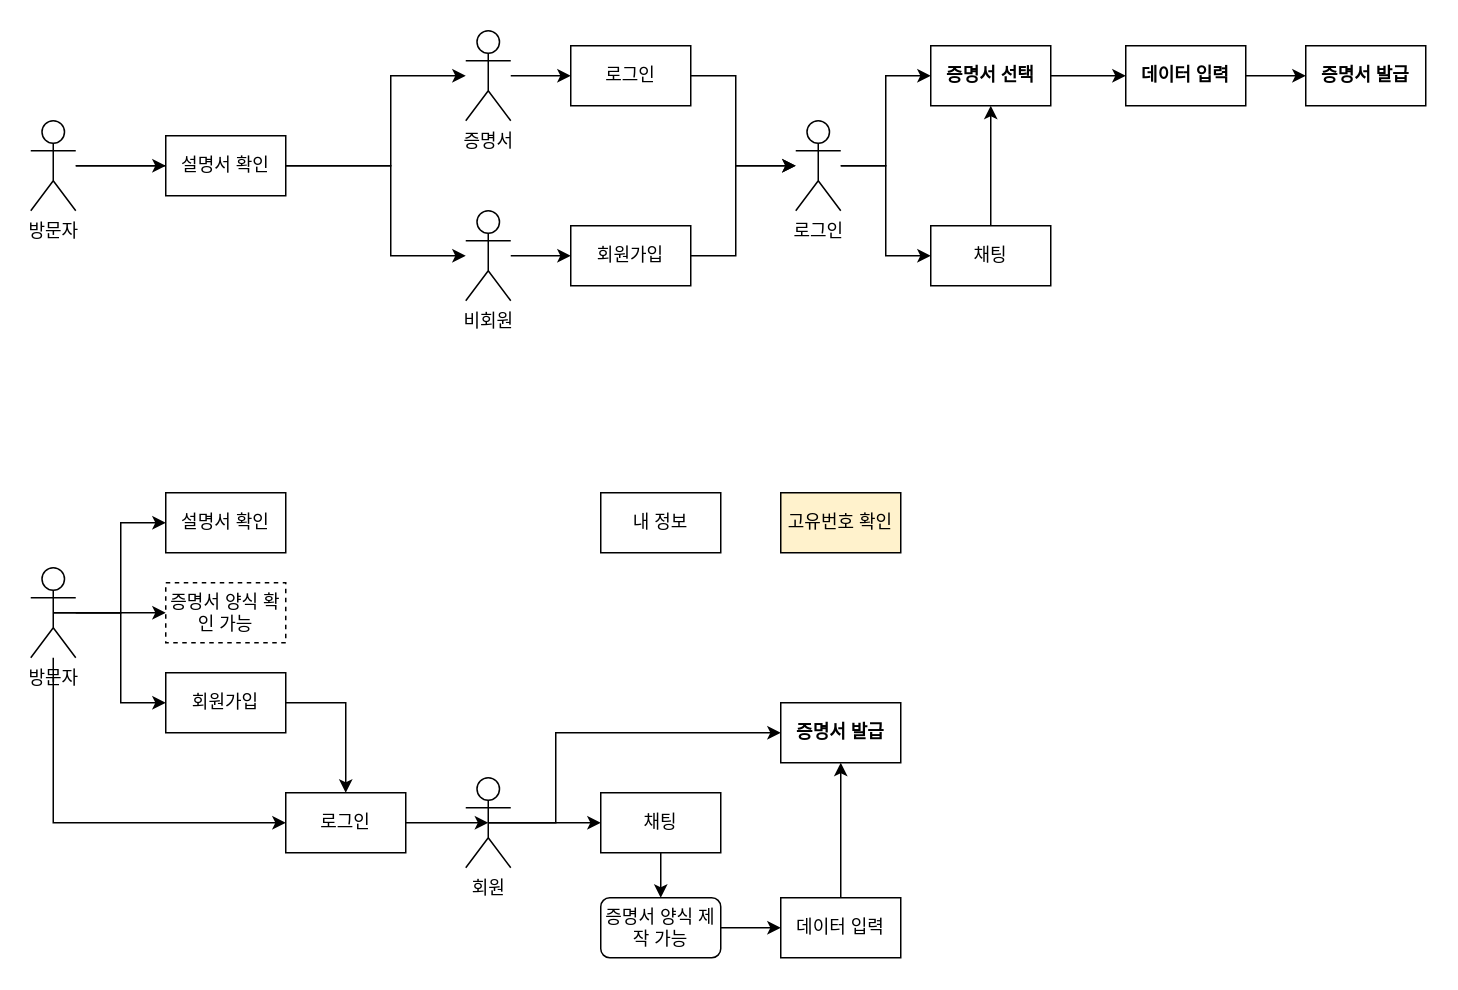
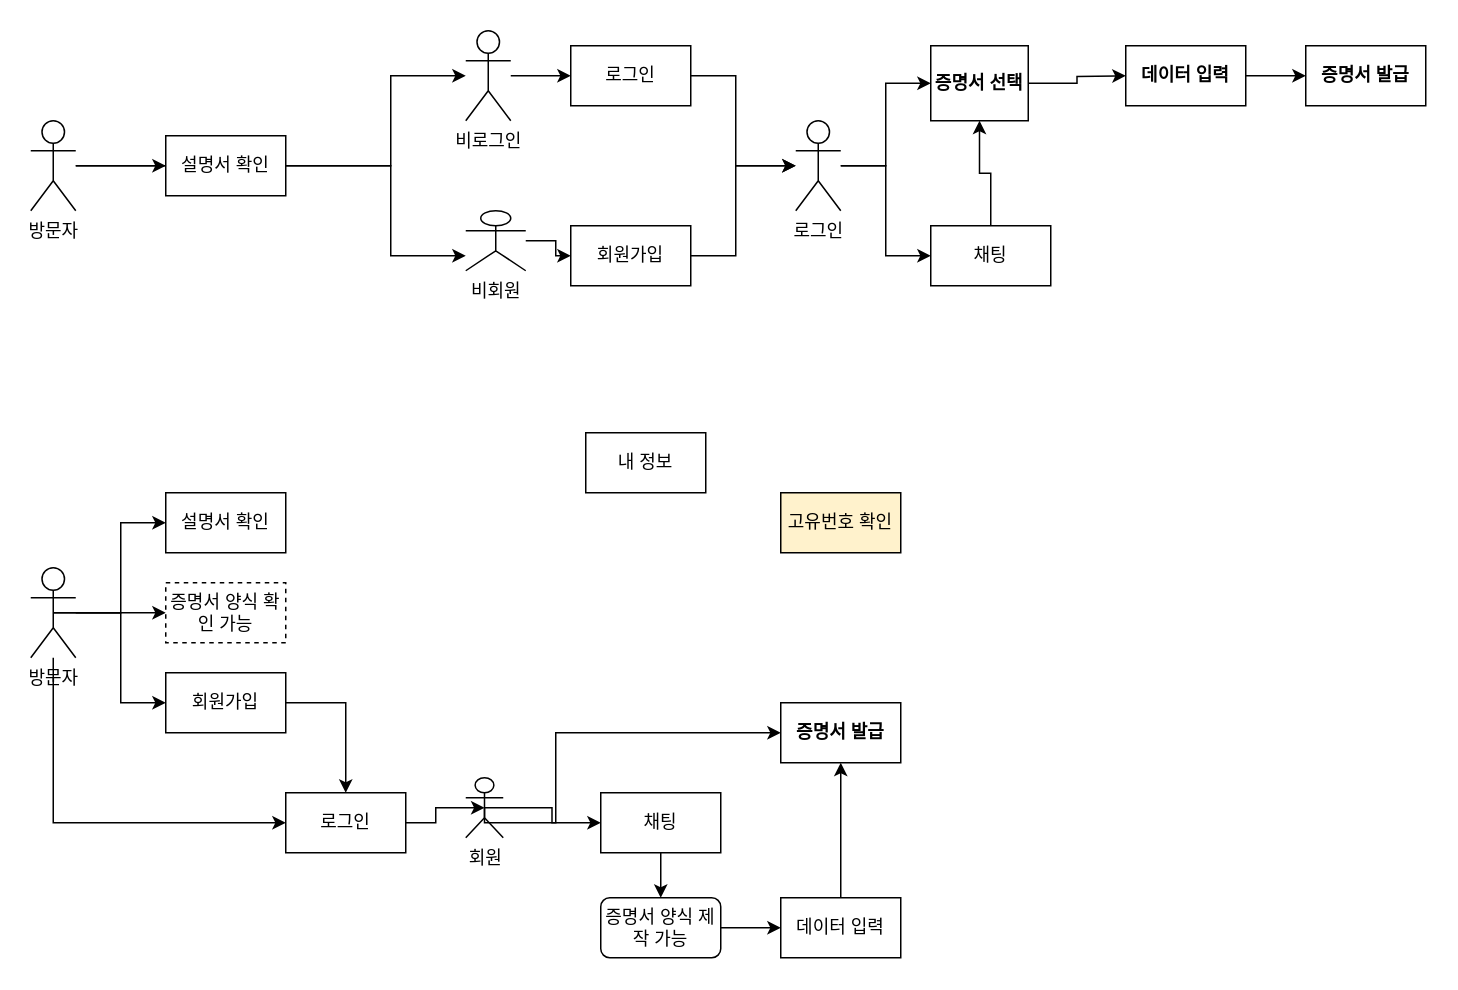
node "증명서 선택": size 120x60 -> 98x75
node "증명서": label "증명서" -> "비로그인"
node "비회원": size 45x90 -> 60x60
node "내 정보": moved (661, 523) -> (646, 463)
node "회원": size 45x90 -> 38x60
